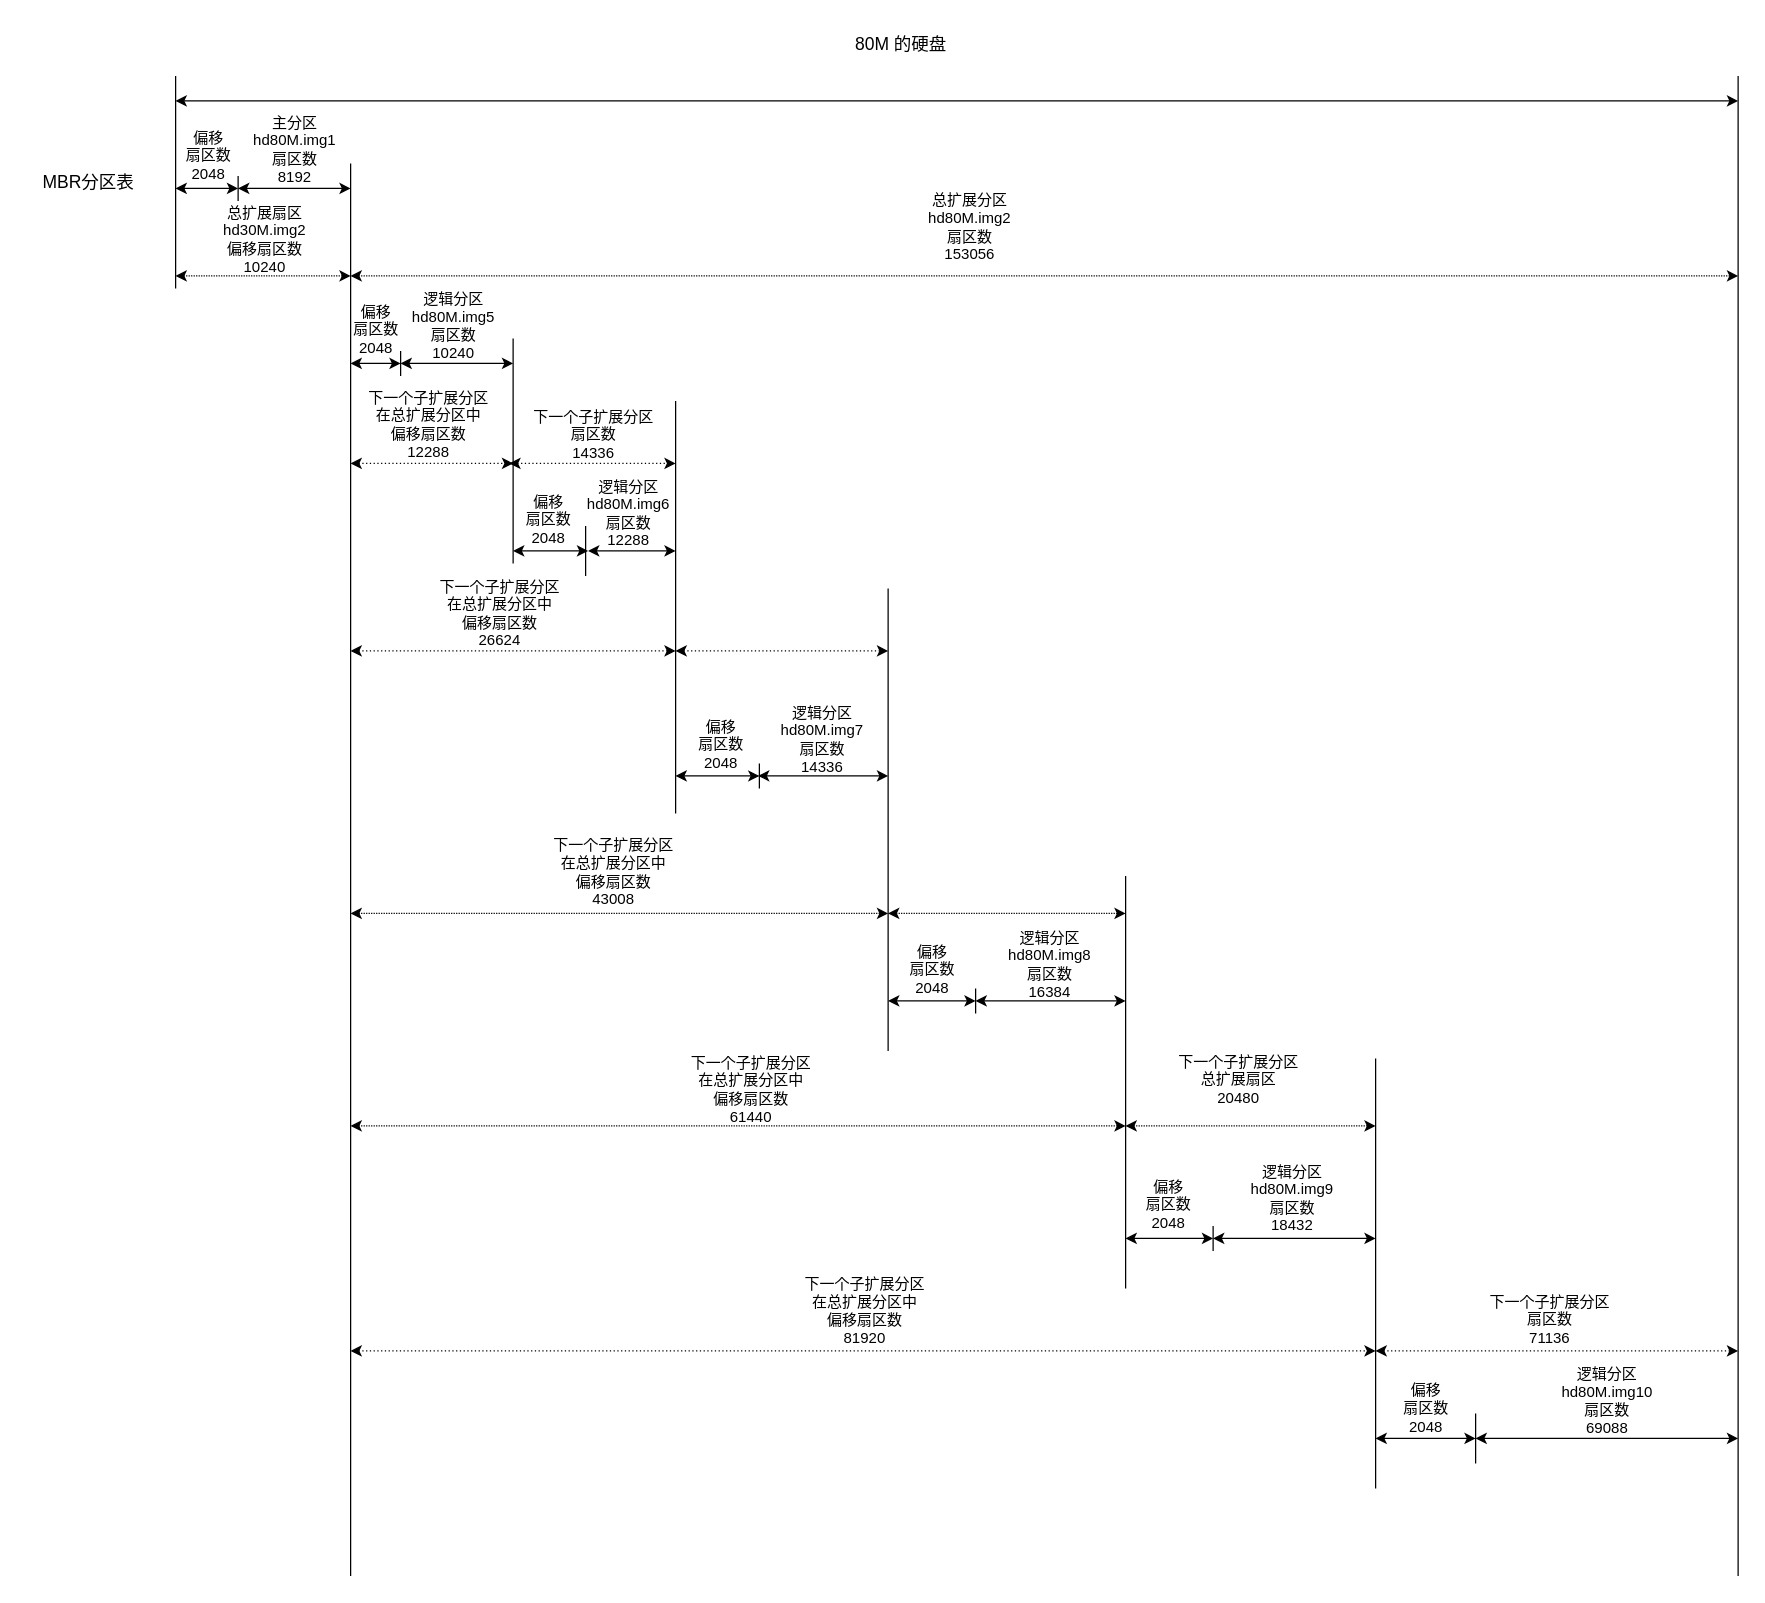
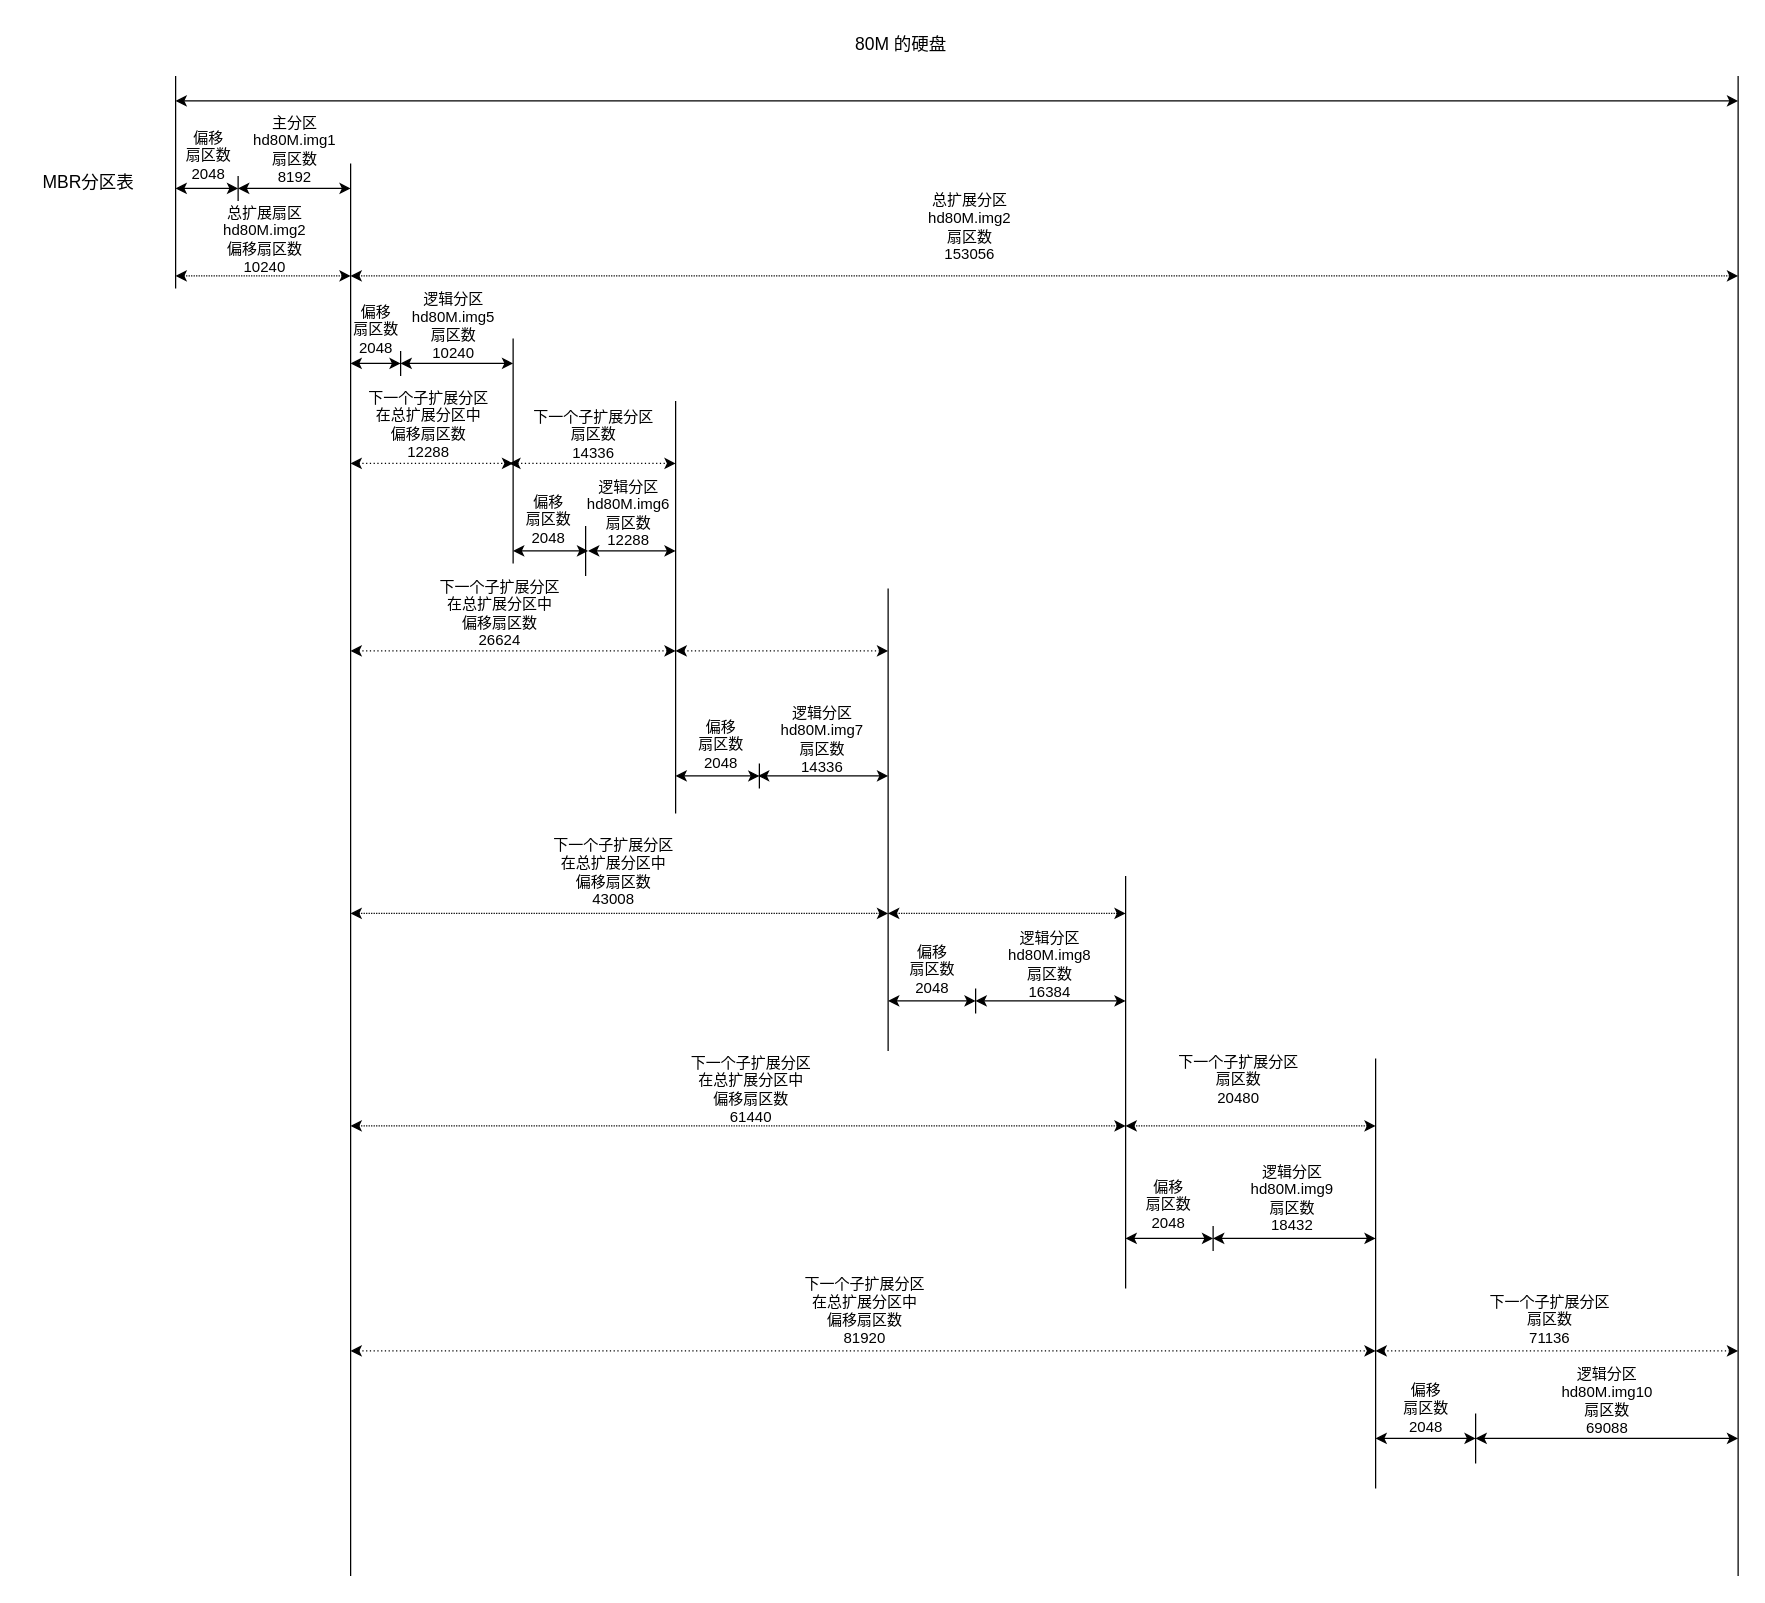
node "总扩展扇区 hd30M.img2 偏移扇区数 10240": label "总扩展扇区 hd30M.img2 偏移扇区数 10240" -> "总扩展扇区 hd80M.img2 偏移扇区数 10240"
node "下一个子扩展分区 总扩展扇区 20480": label "下一个子扩展分区 总扩展扇区 20480" -> "下一个子扩展分区 扇区数 20480"
